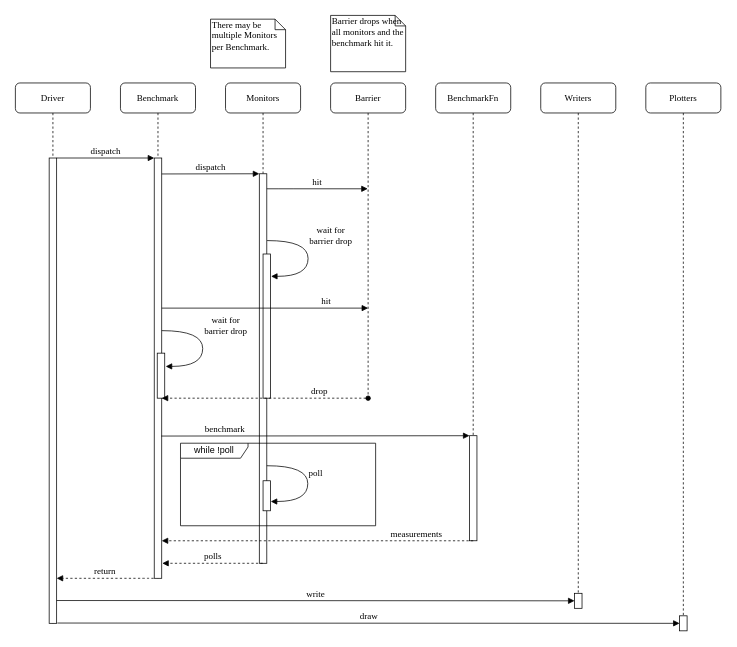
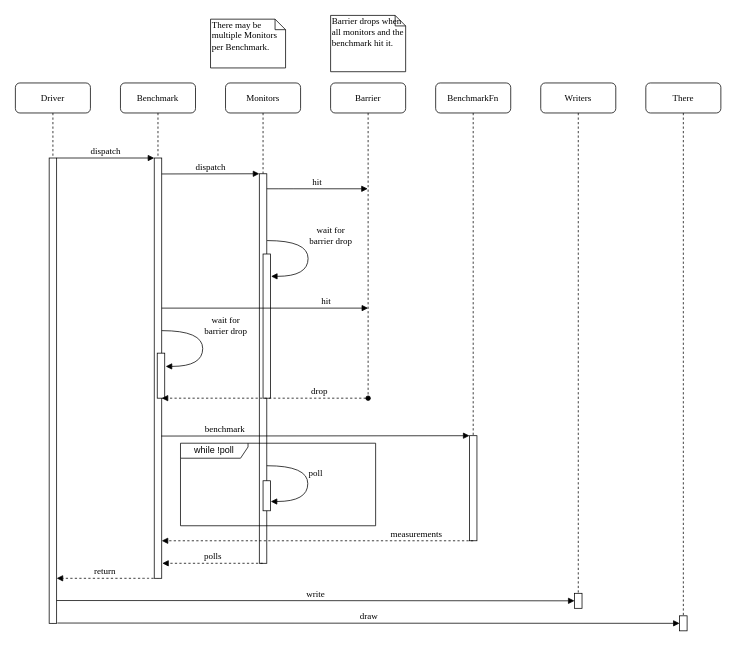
node "Plotters": label "Plotters" -> "There"
